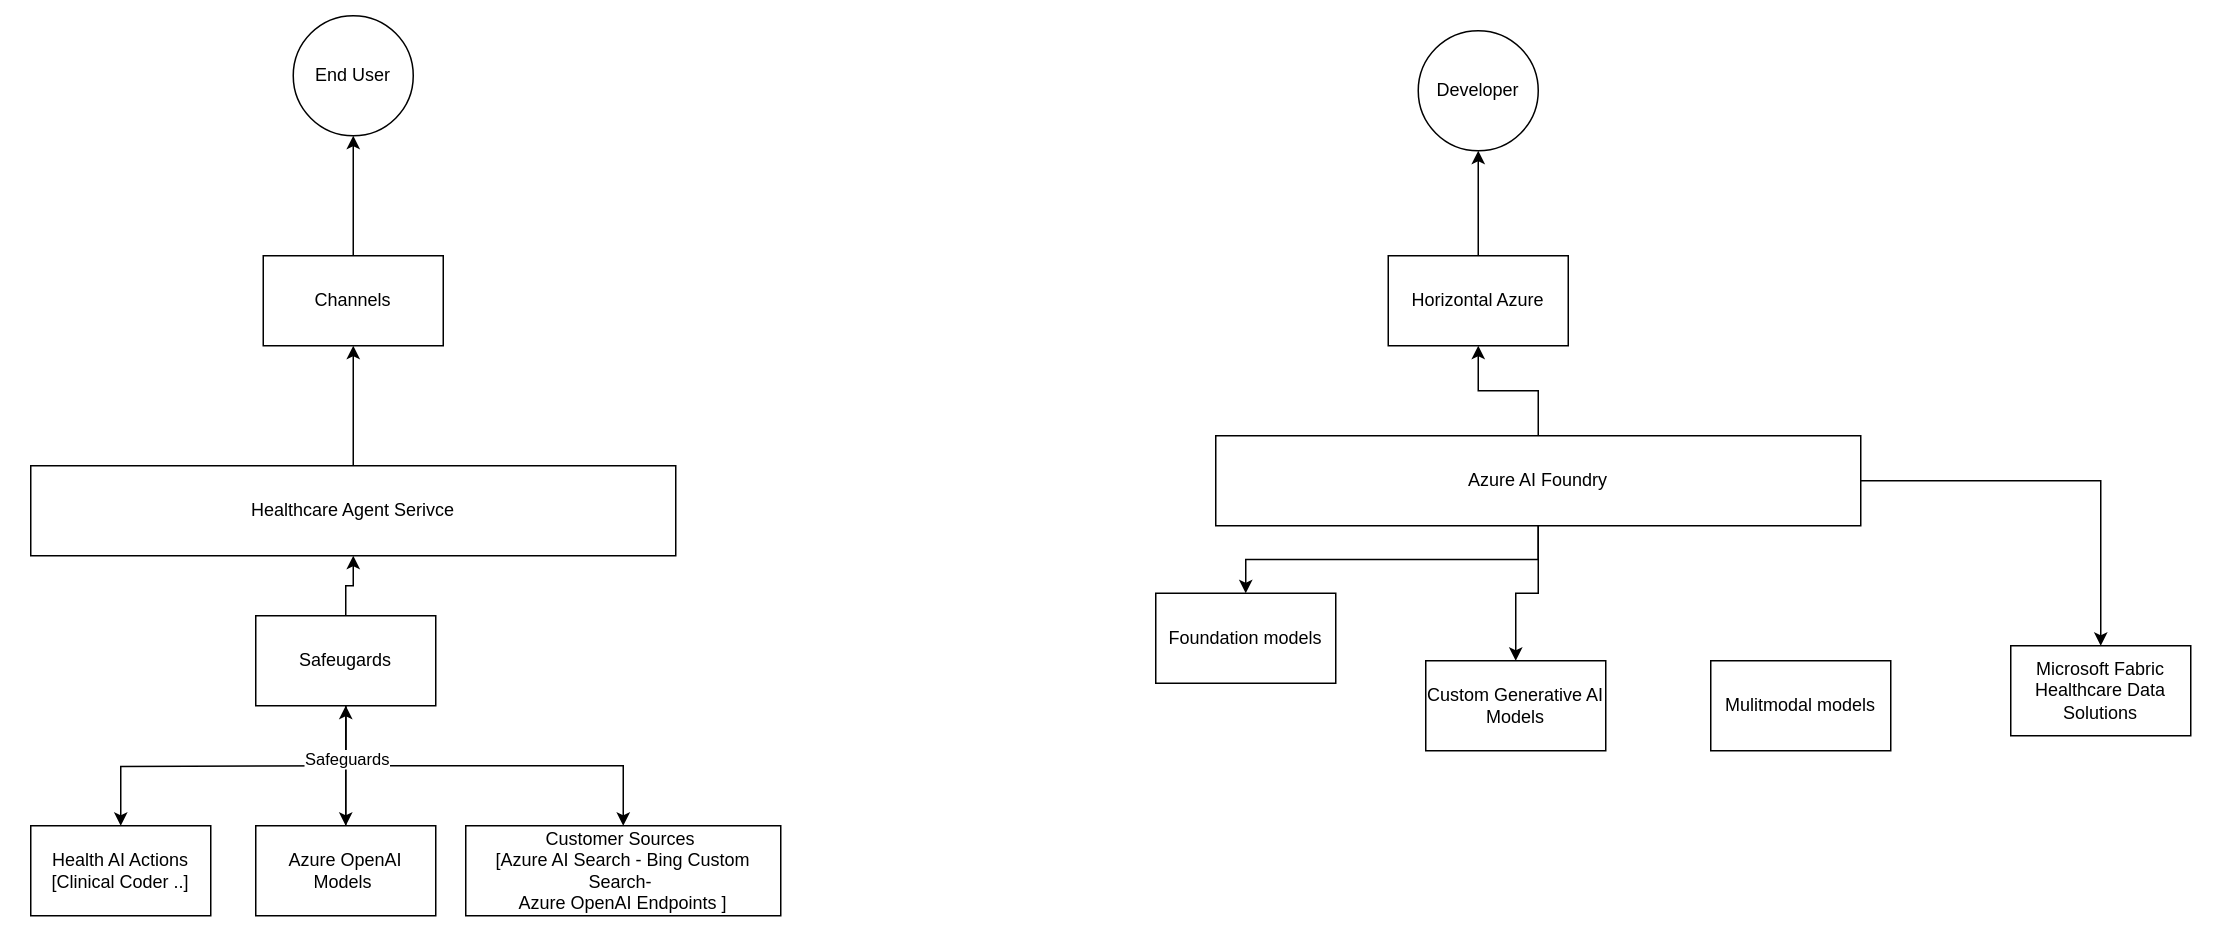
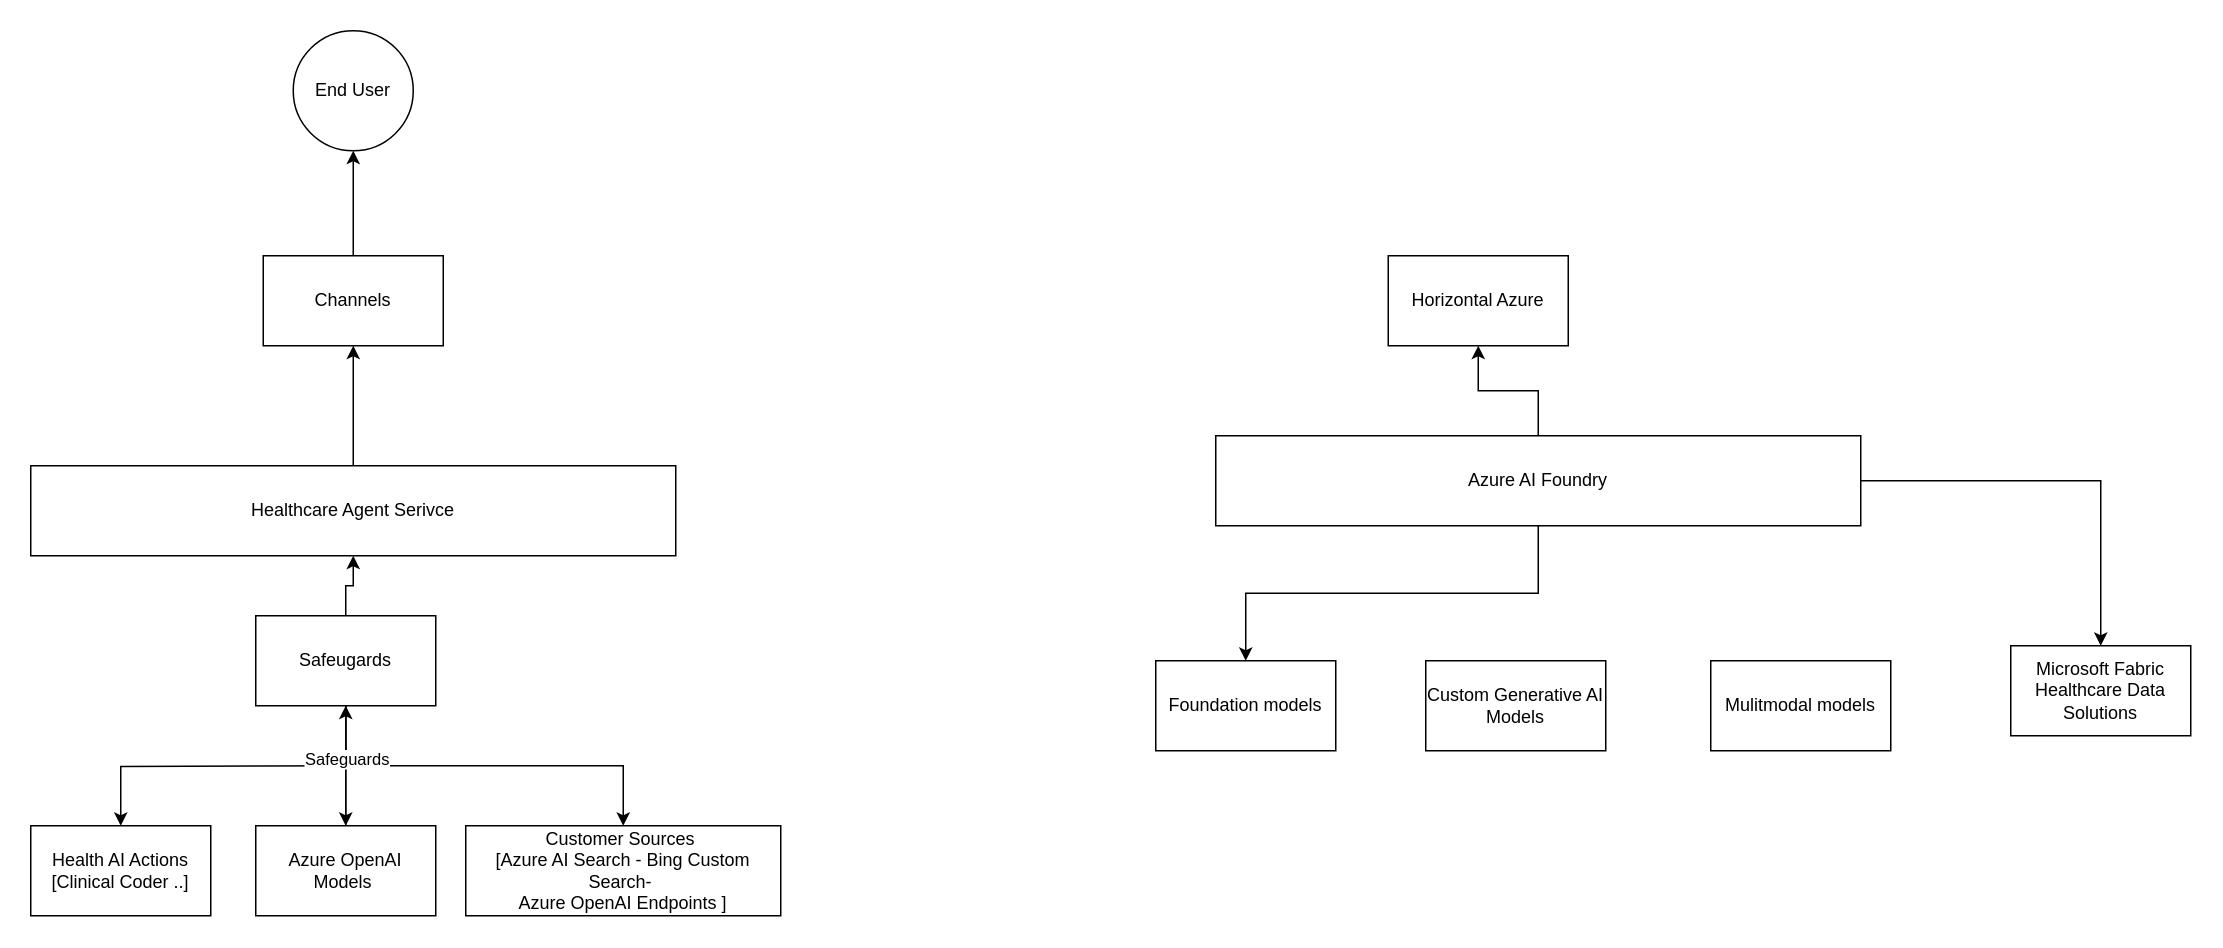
node "End User": moved (353, 76) -> (353, 91)
node "Developer": removed
edge "Horizontal Azure" -> "Developer": removed
edge "Azure AI Foundry" -> "Custom Generative AI Models": removed
node "Foundation models": moved (1246, 638) -> (1246, 706)
